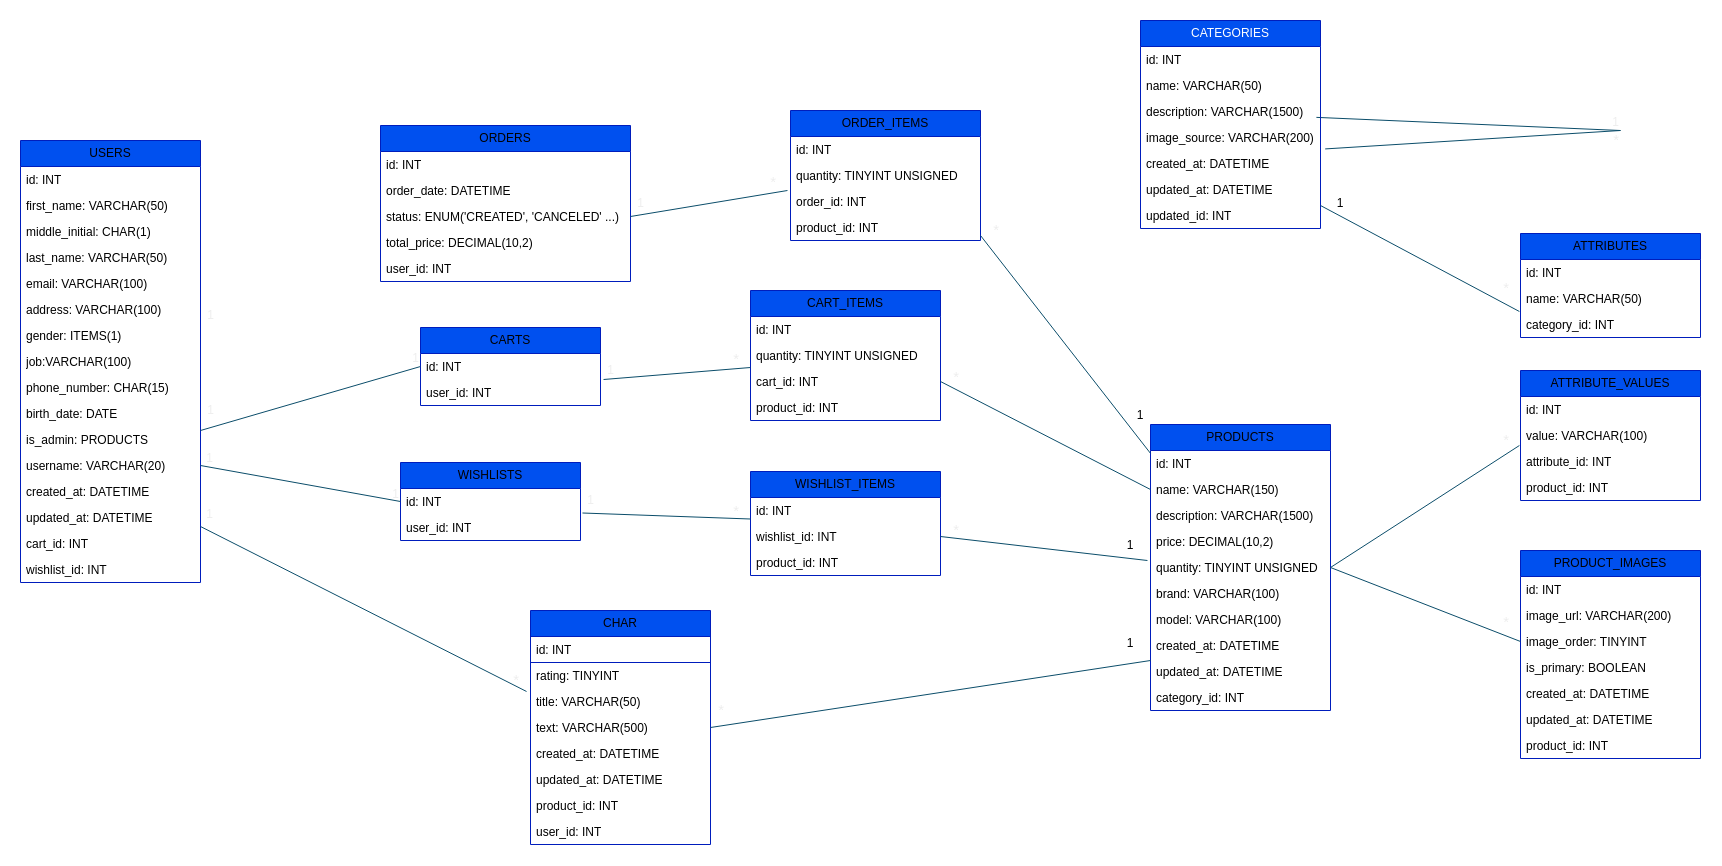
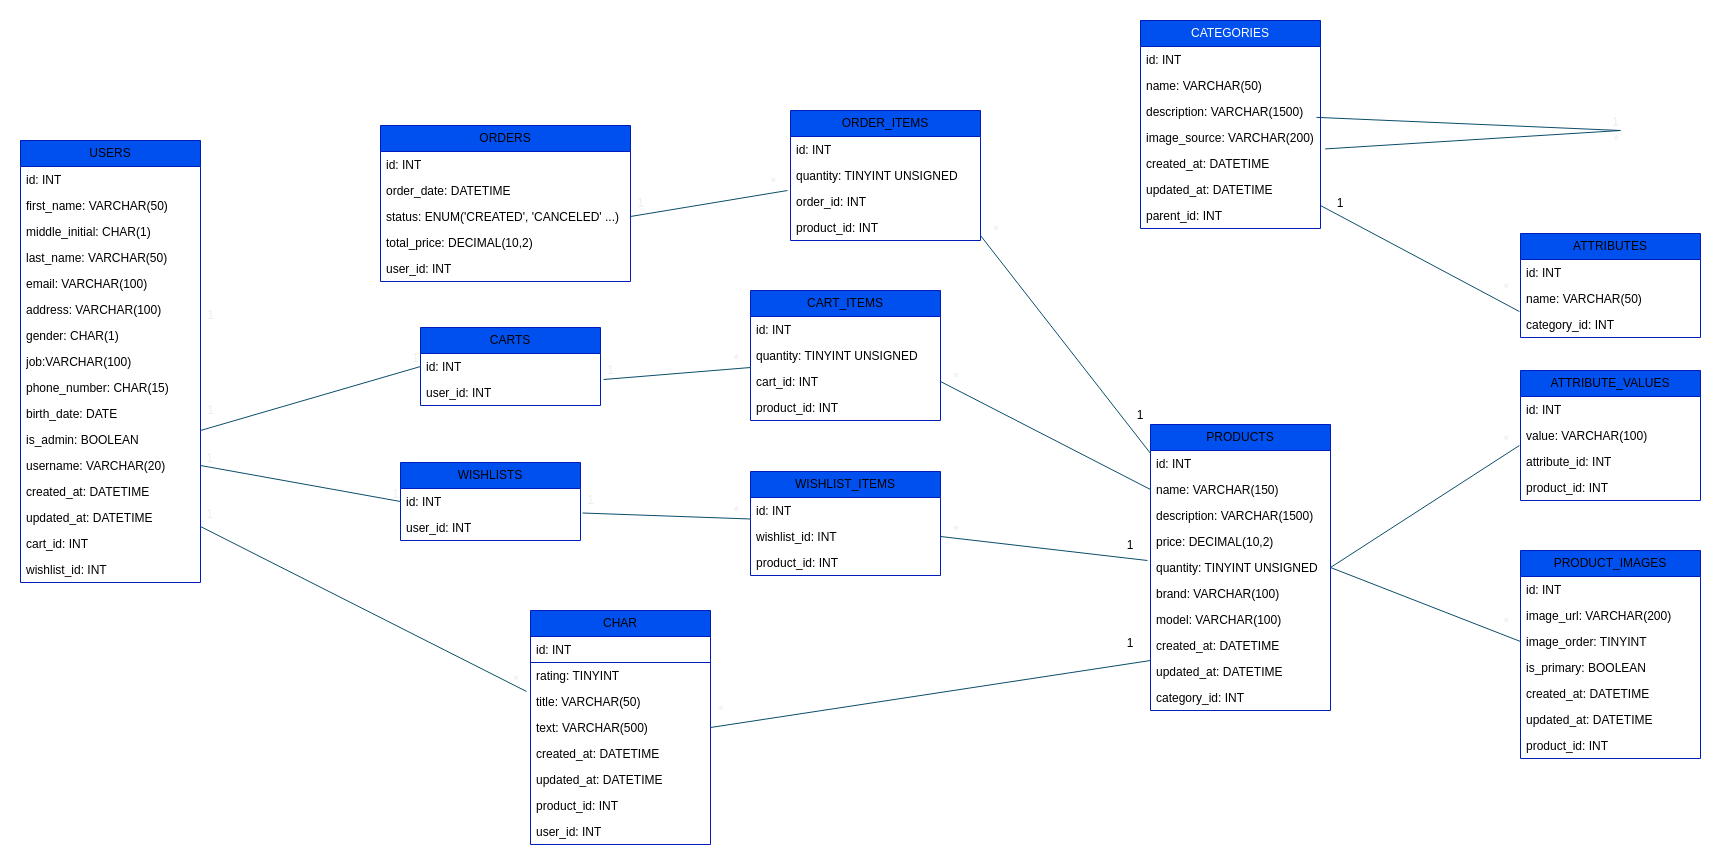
node "updated_id: INT": label "updated_id: INT" -> "parent_id: INT"
node "gender: ITEMS(1)": label "gender: ITEMS(1)" -> "gender: CHAR(1)"
node "is_admin: PRODUCTS": label "is_admin: PRODUCTS" -> "is_admin: BOOLEAN"
